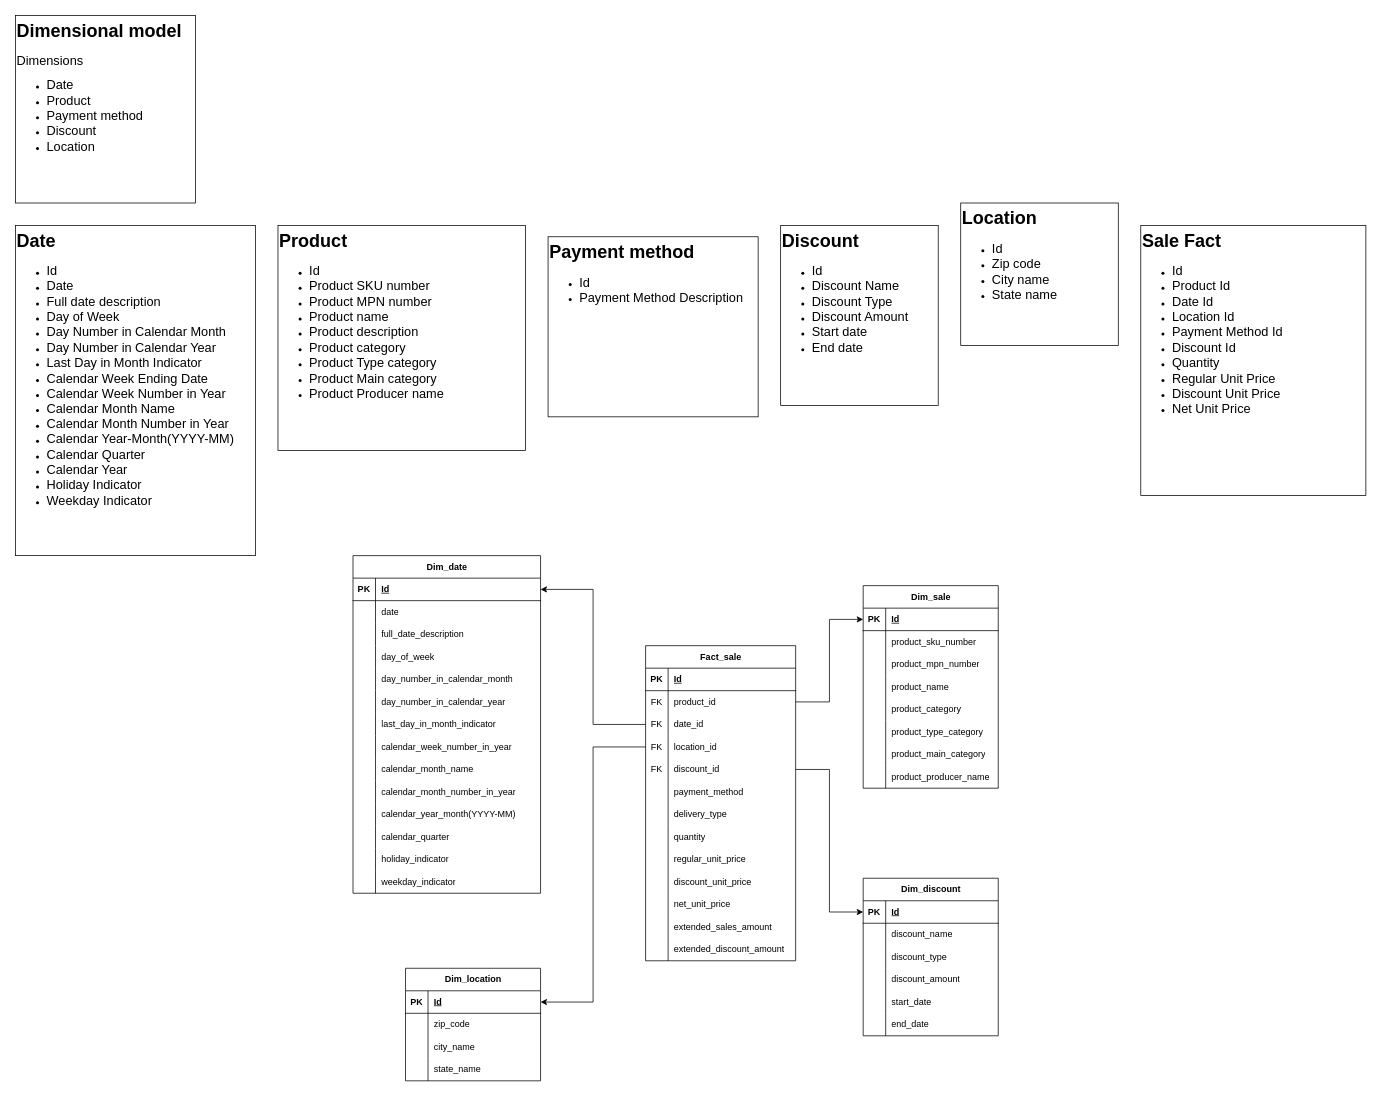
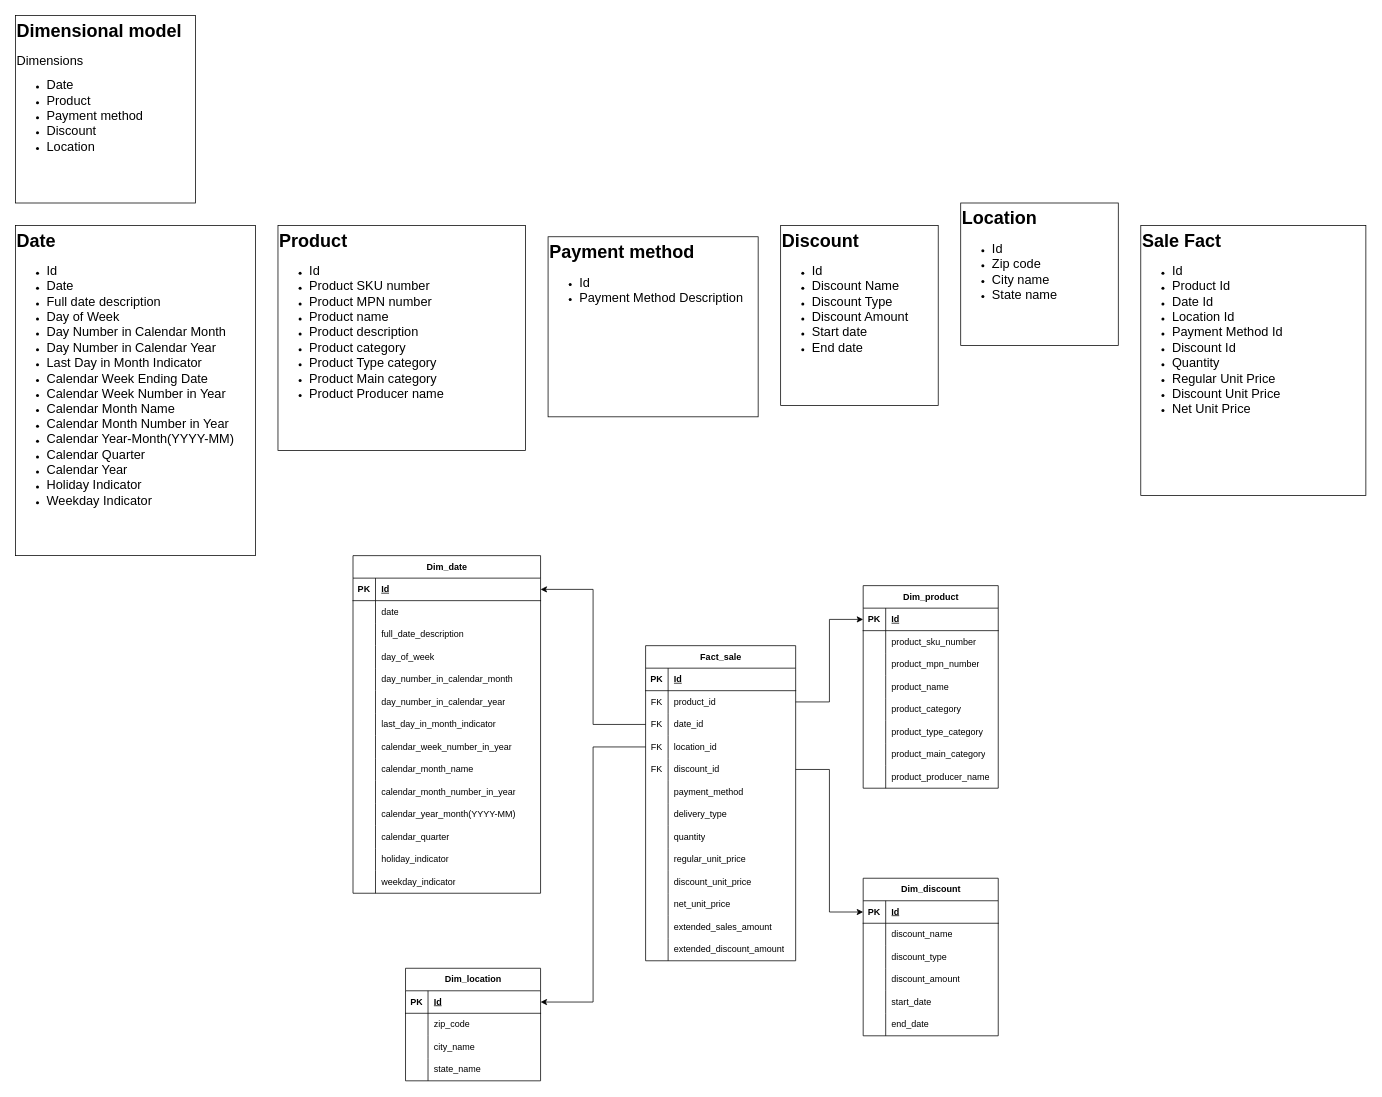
node "Dim_sale": label "Dim_sale" -> "Dim_product"
